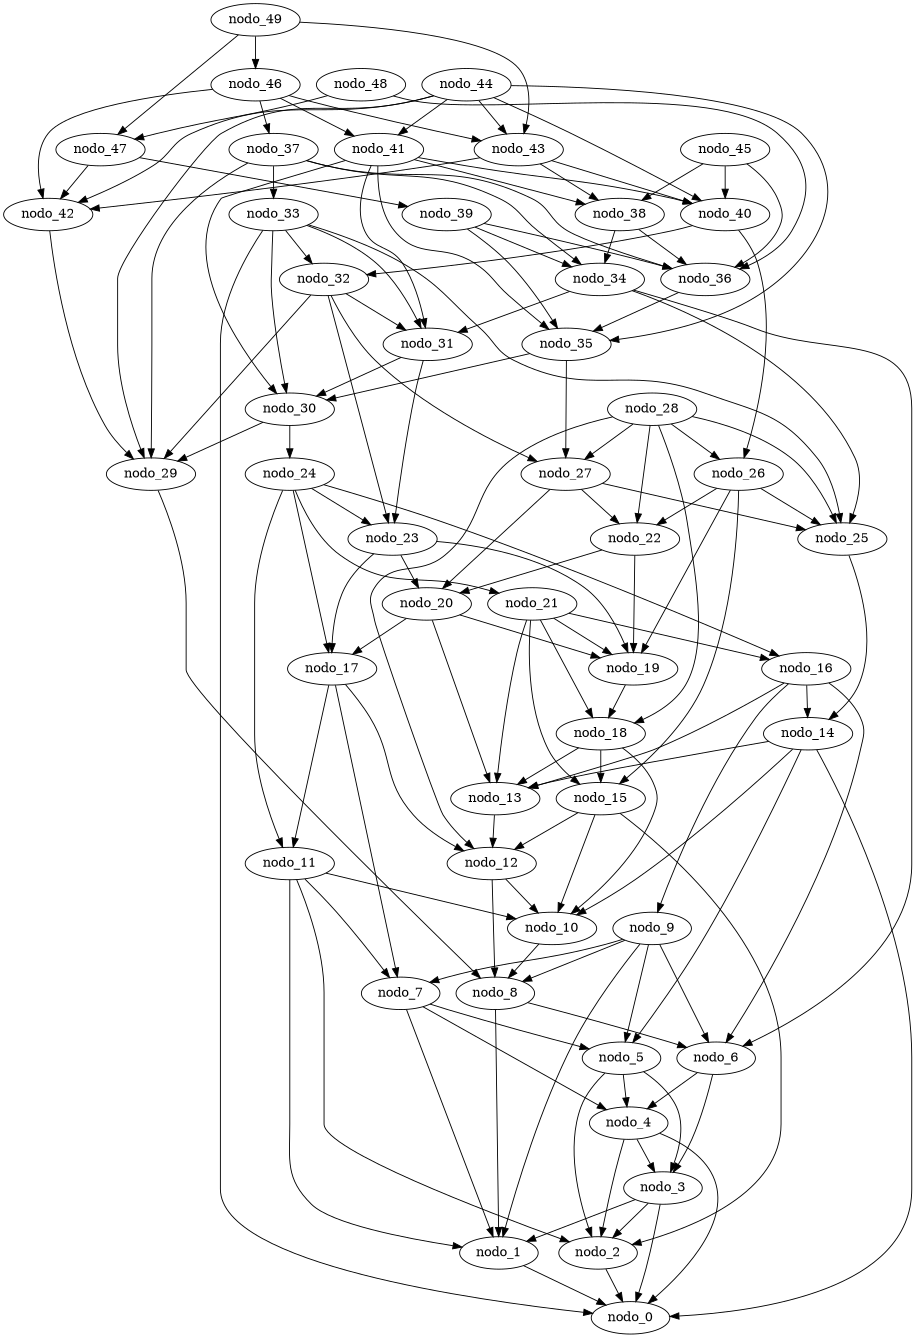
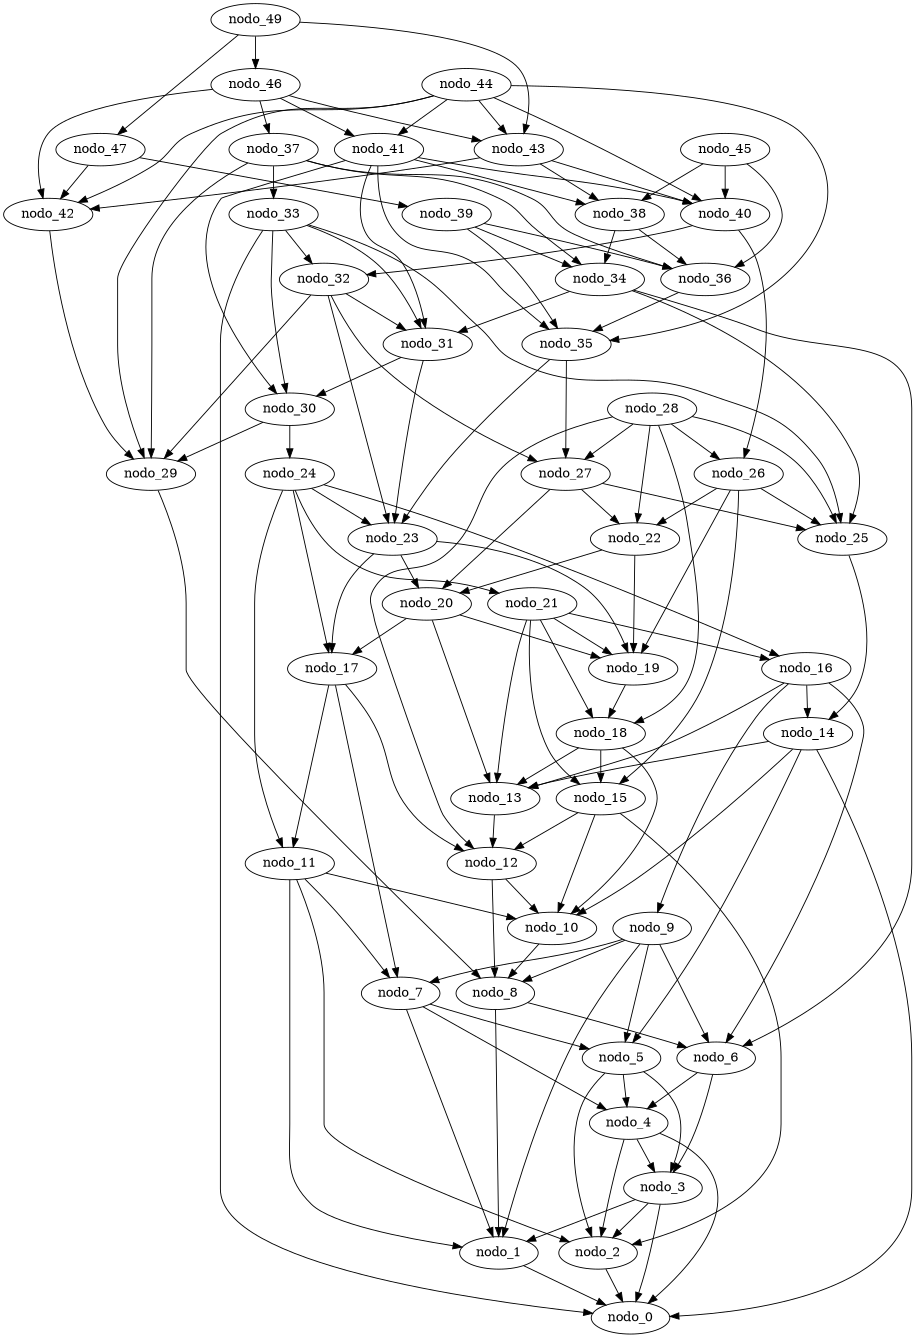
node "nodo_48": removed
edge "nodo_35" -> "nodo_30": now "nodo_35" -> "nodo_23"
